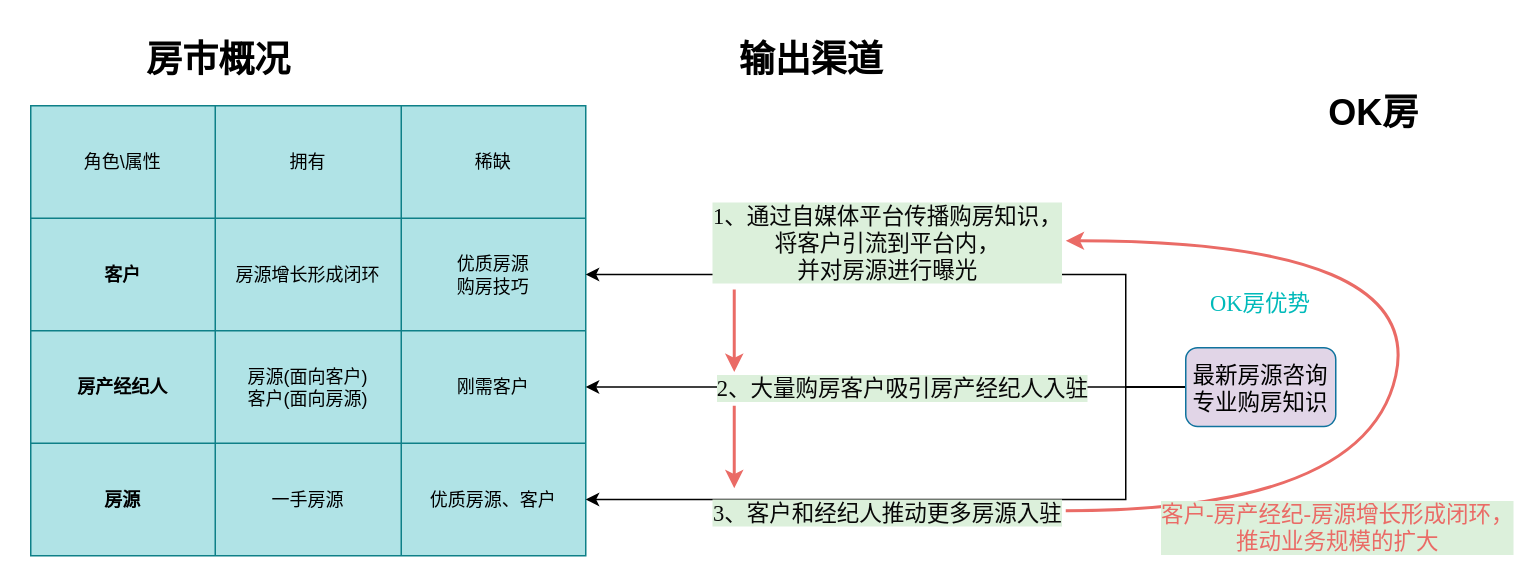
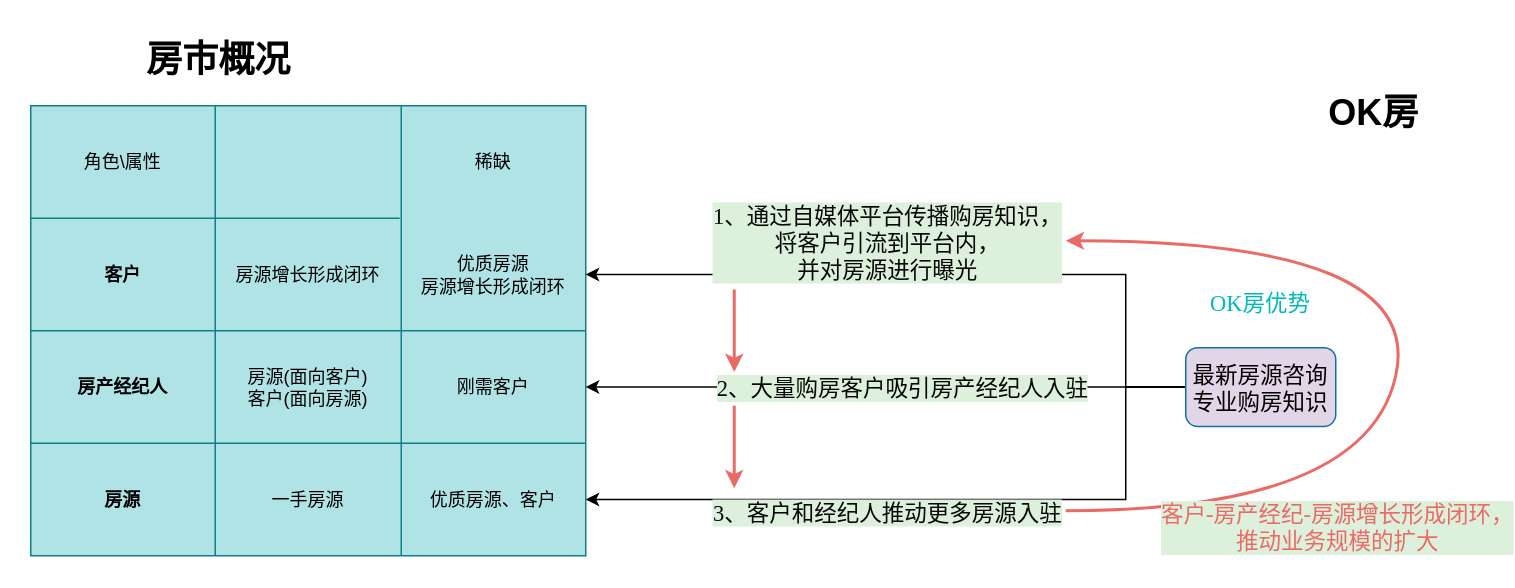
node "输出渠道": removed
node "拥有": removed
node "优质房源 购房技巧": label "优质房源 购房技巧" -> "优质房源 房源增长形成闭环"
